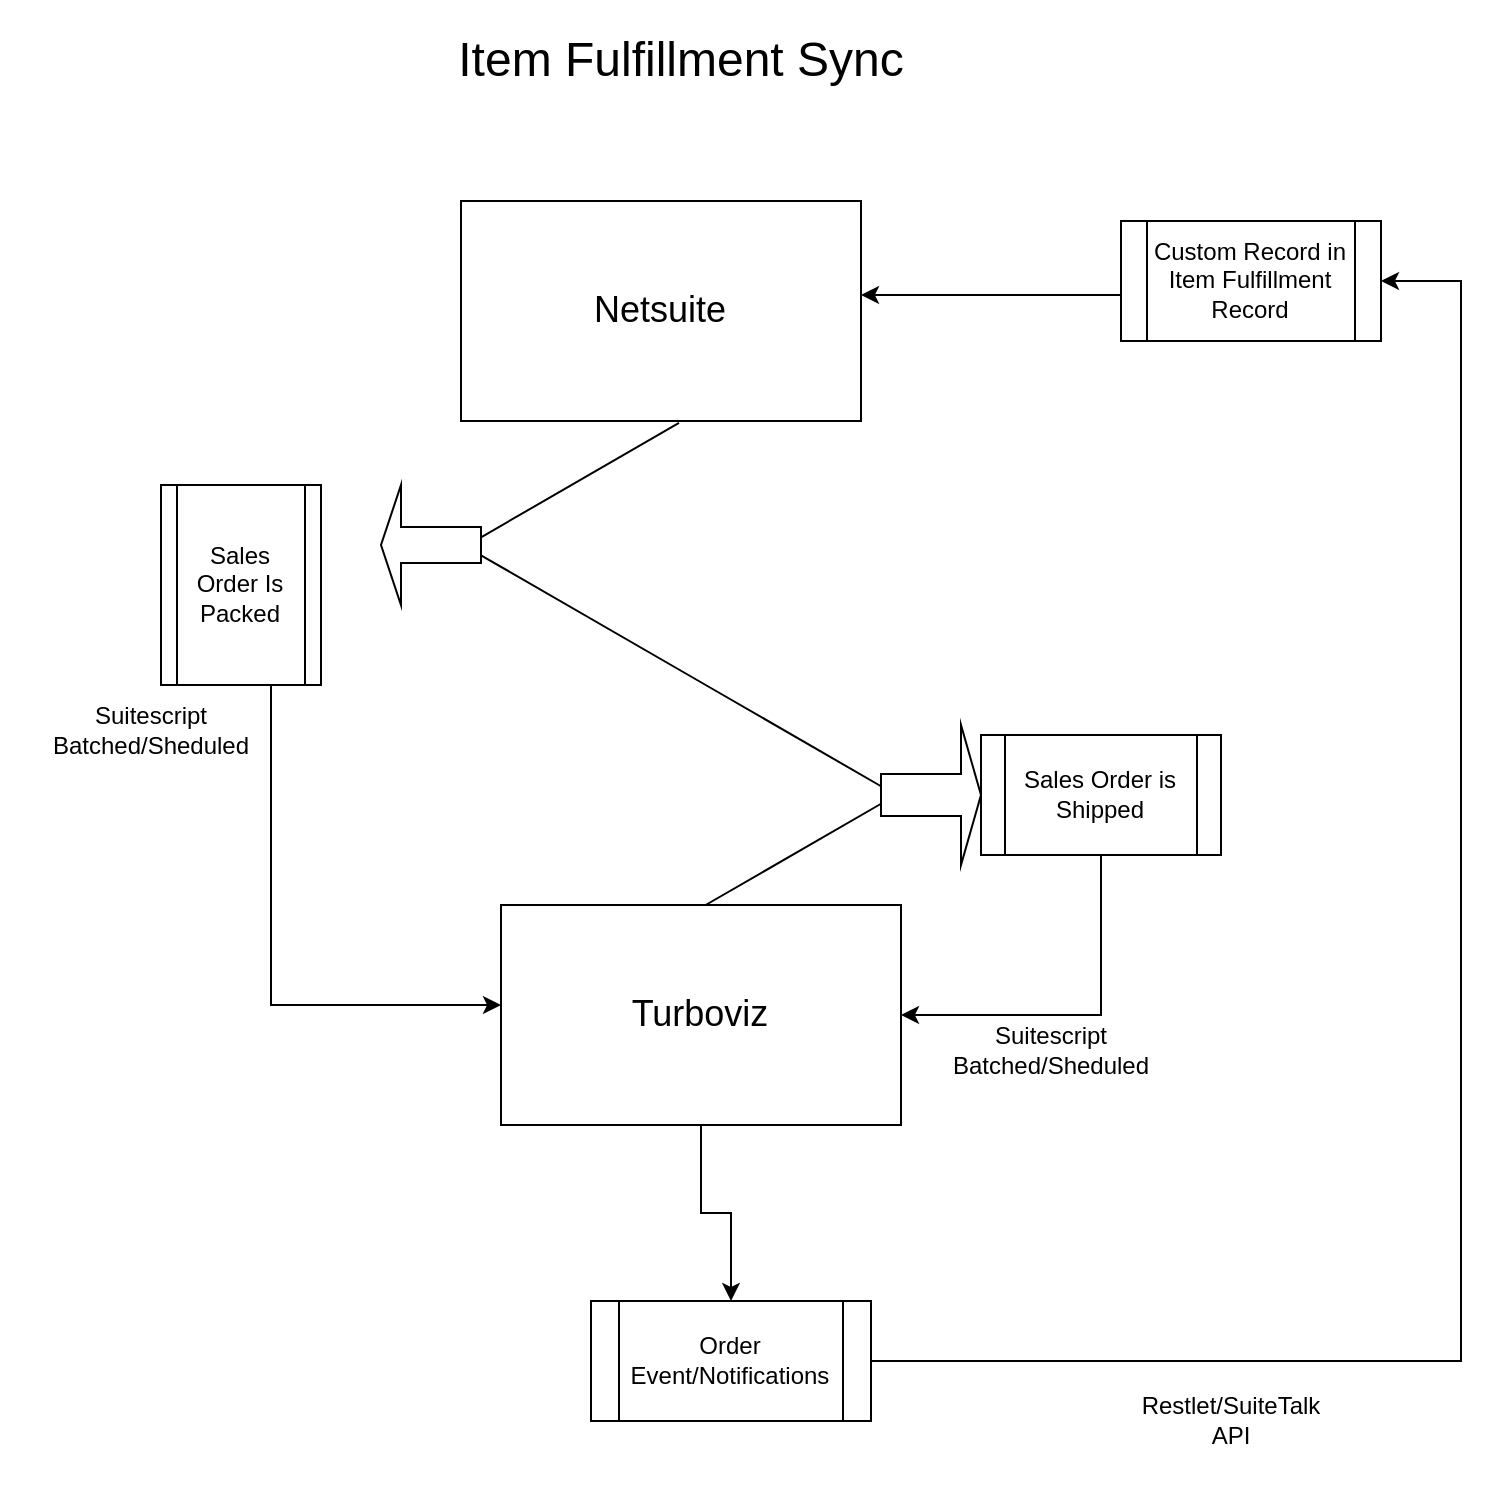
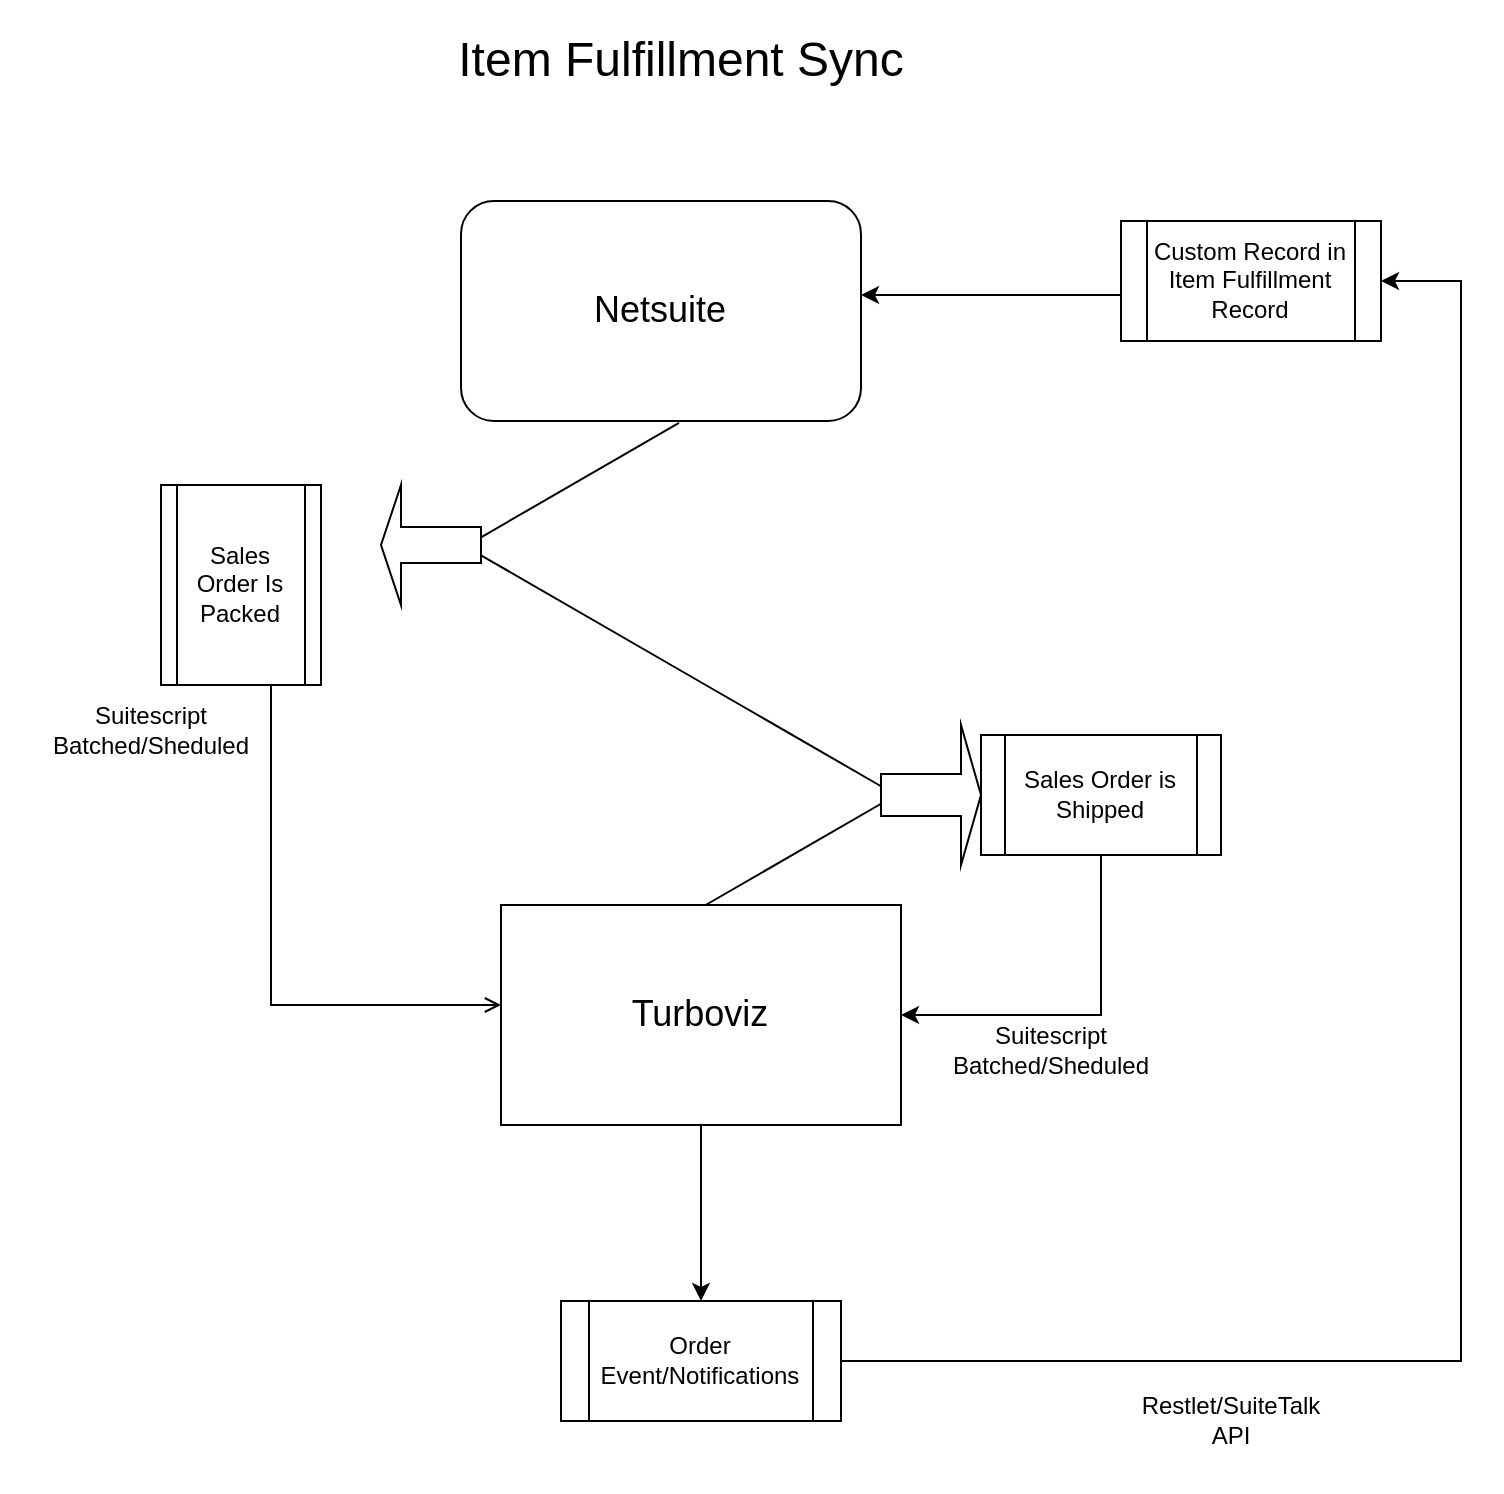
node "Netsuite": shape rectangle -> rounded rectangle
edge "Sales Order Is Packed" -> "Turboviz": arrowhead classic -> open
node "Order Event/Notifications": moved (731, 1361) -> (701, 1361)
